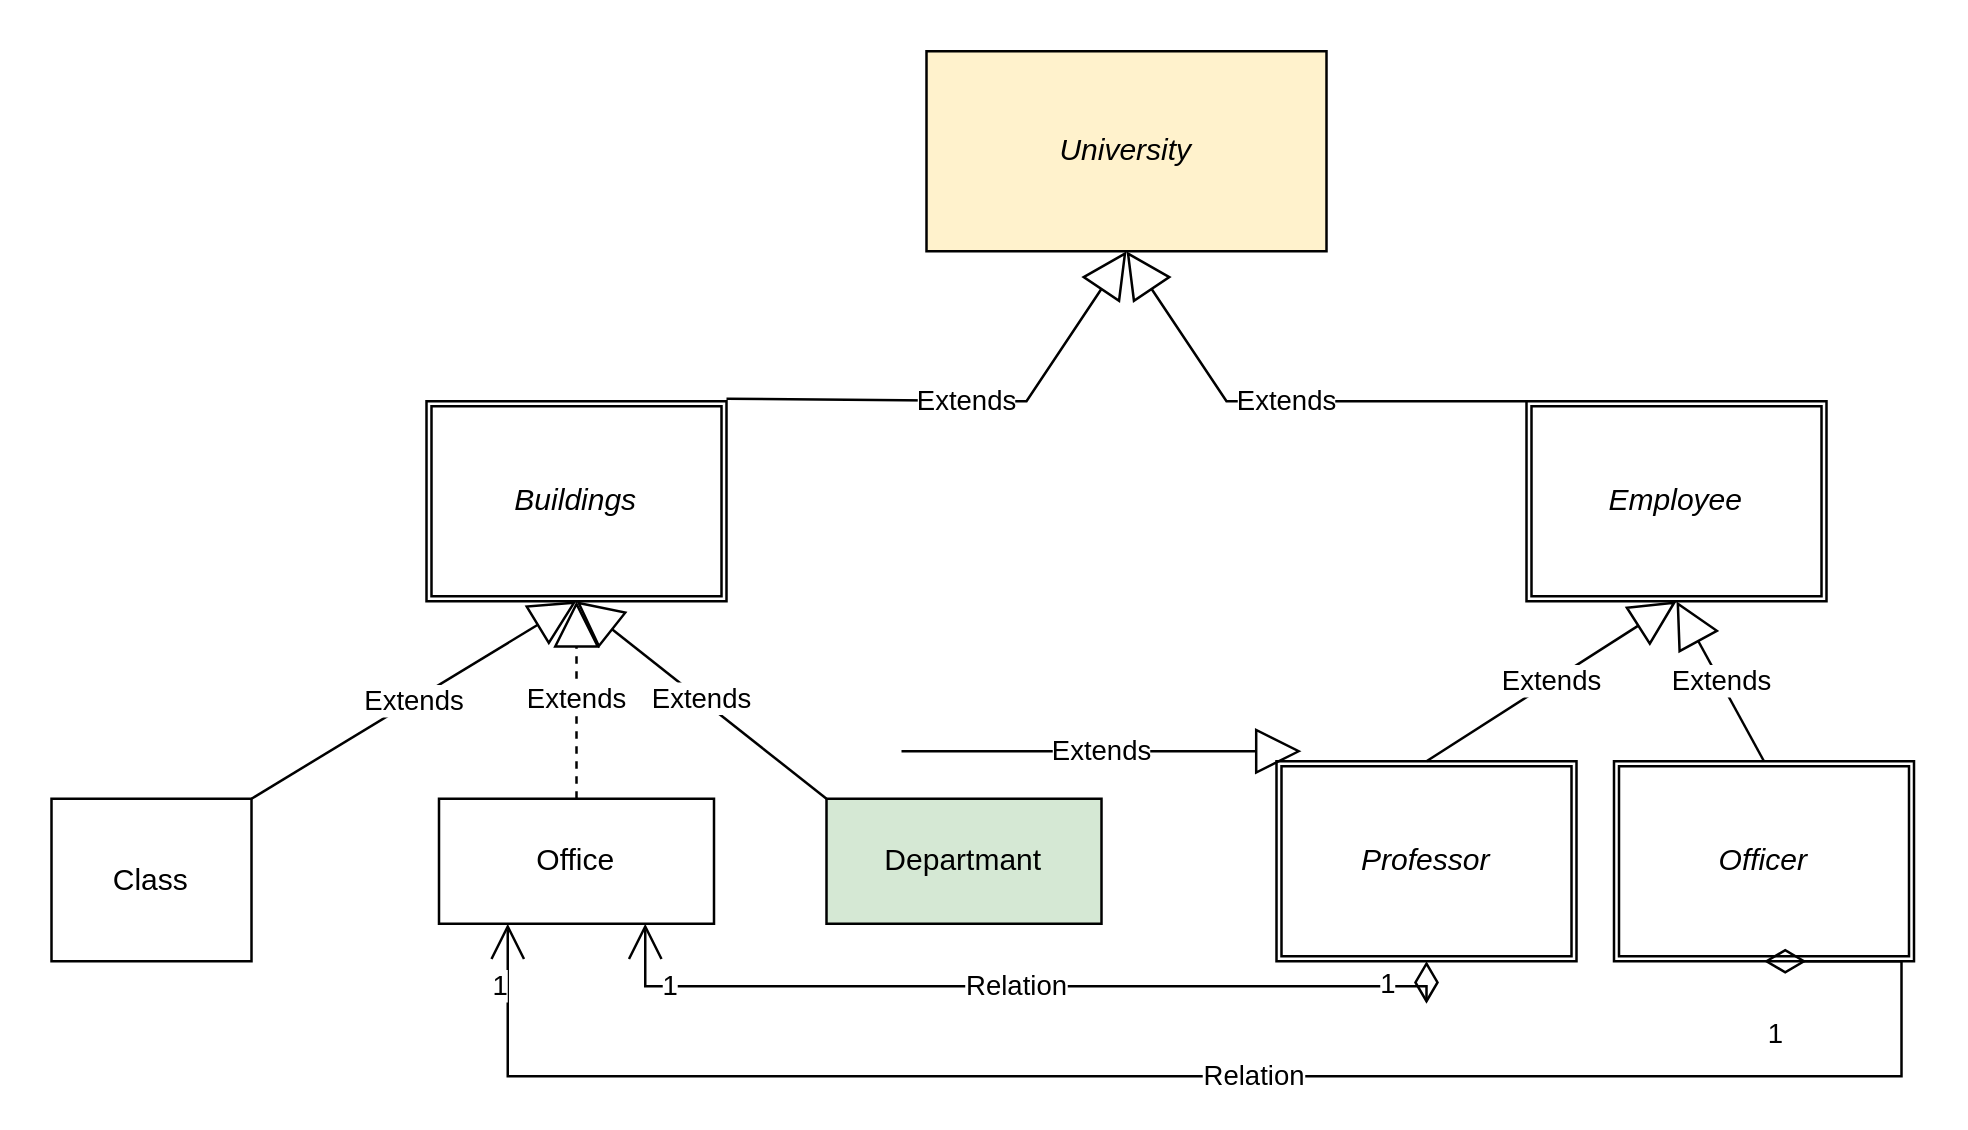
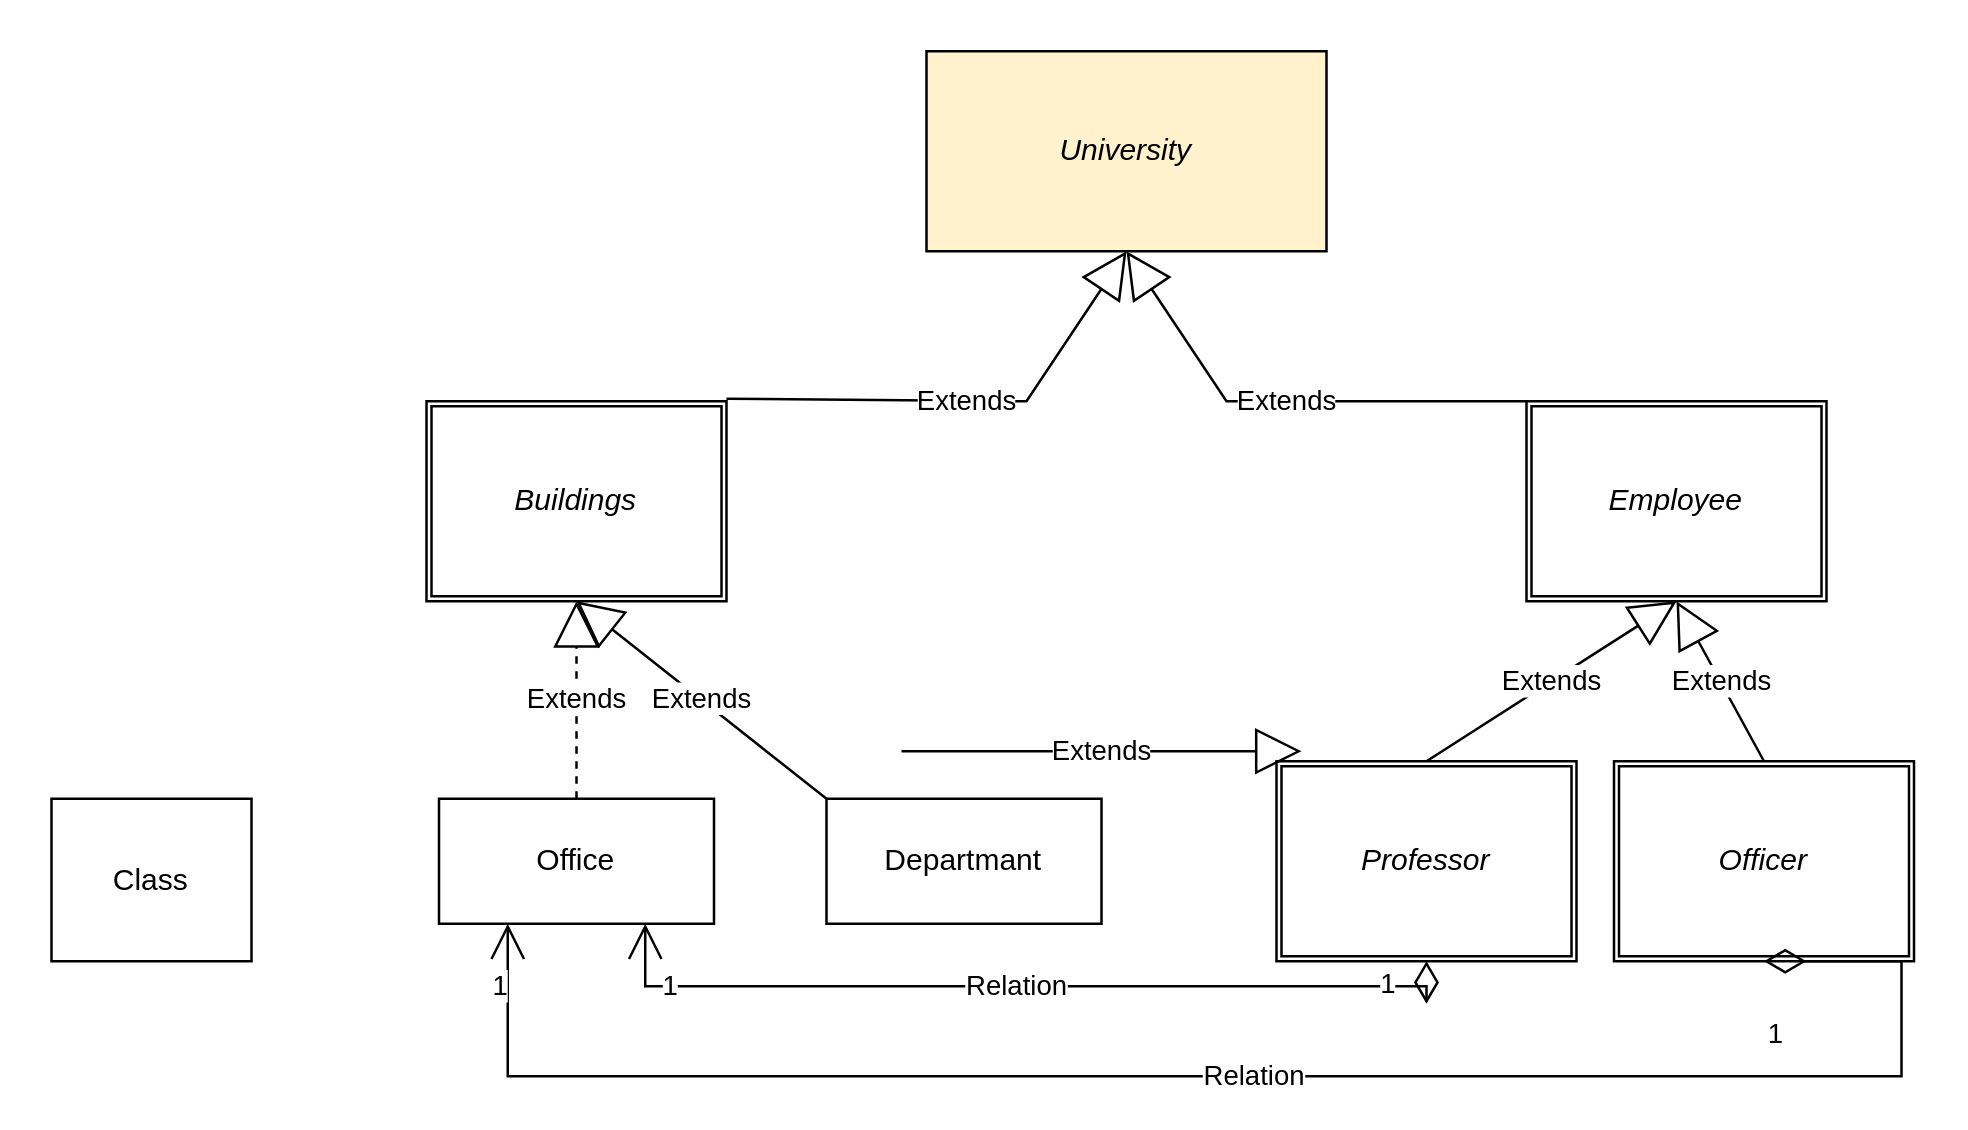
edge "Class" -> "Buildings": removed, label "Extends"
node "Departmant": fillcolor #d5e8d4 -> #ffffff
